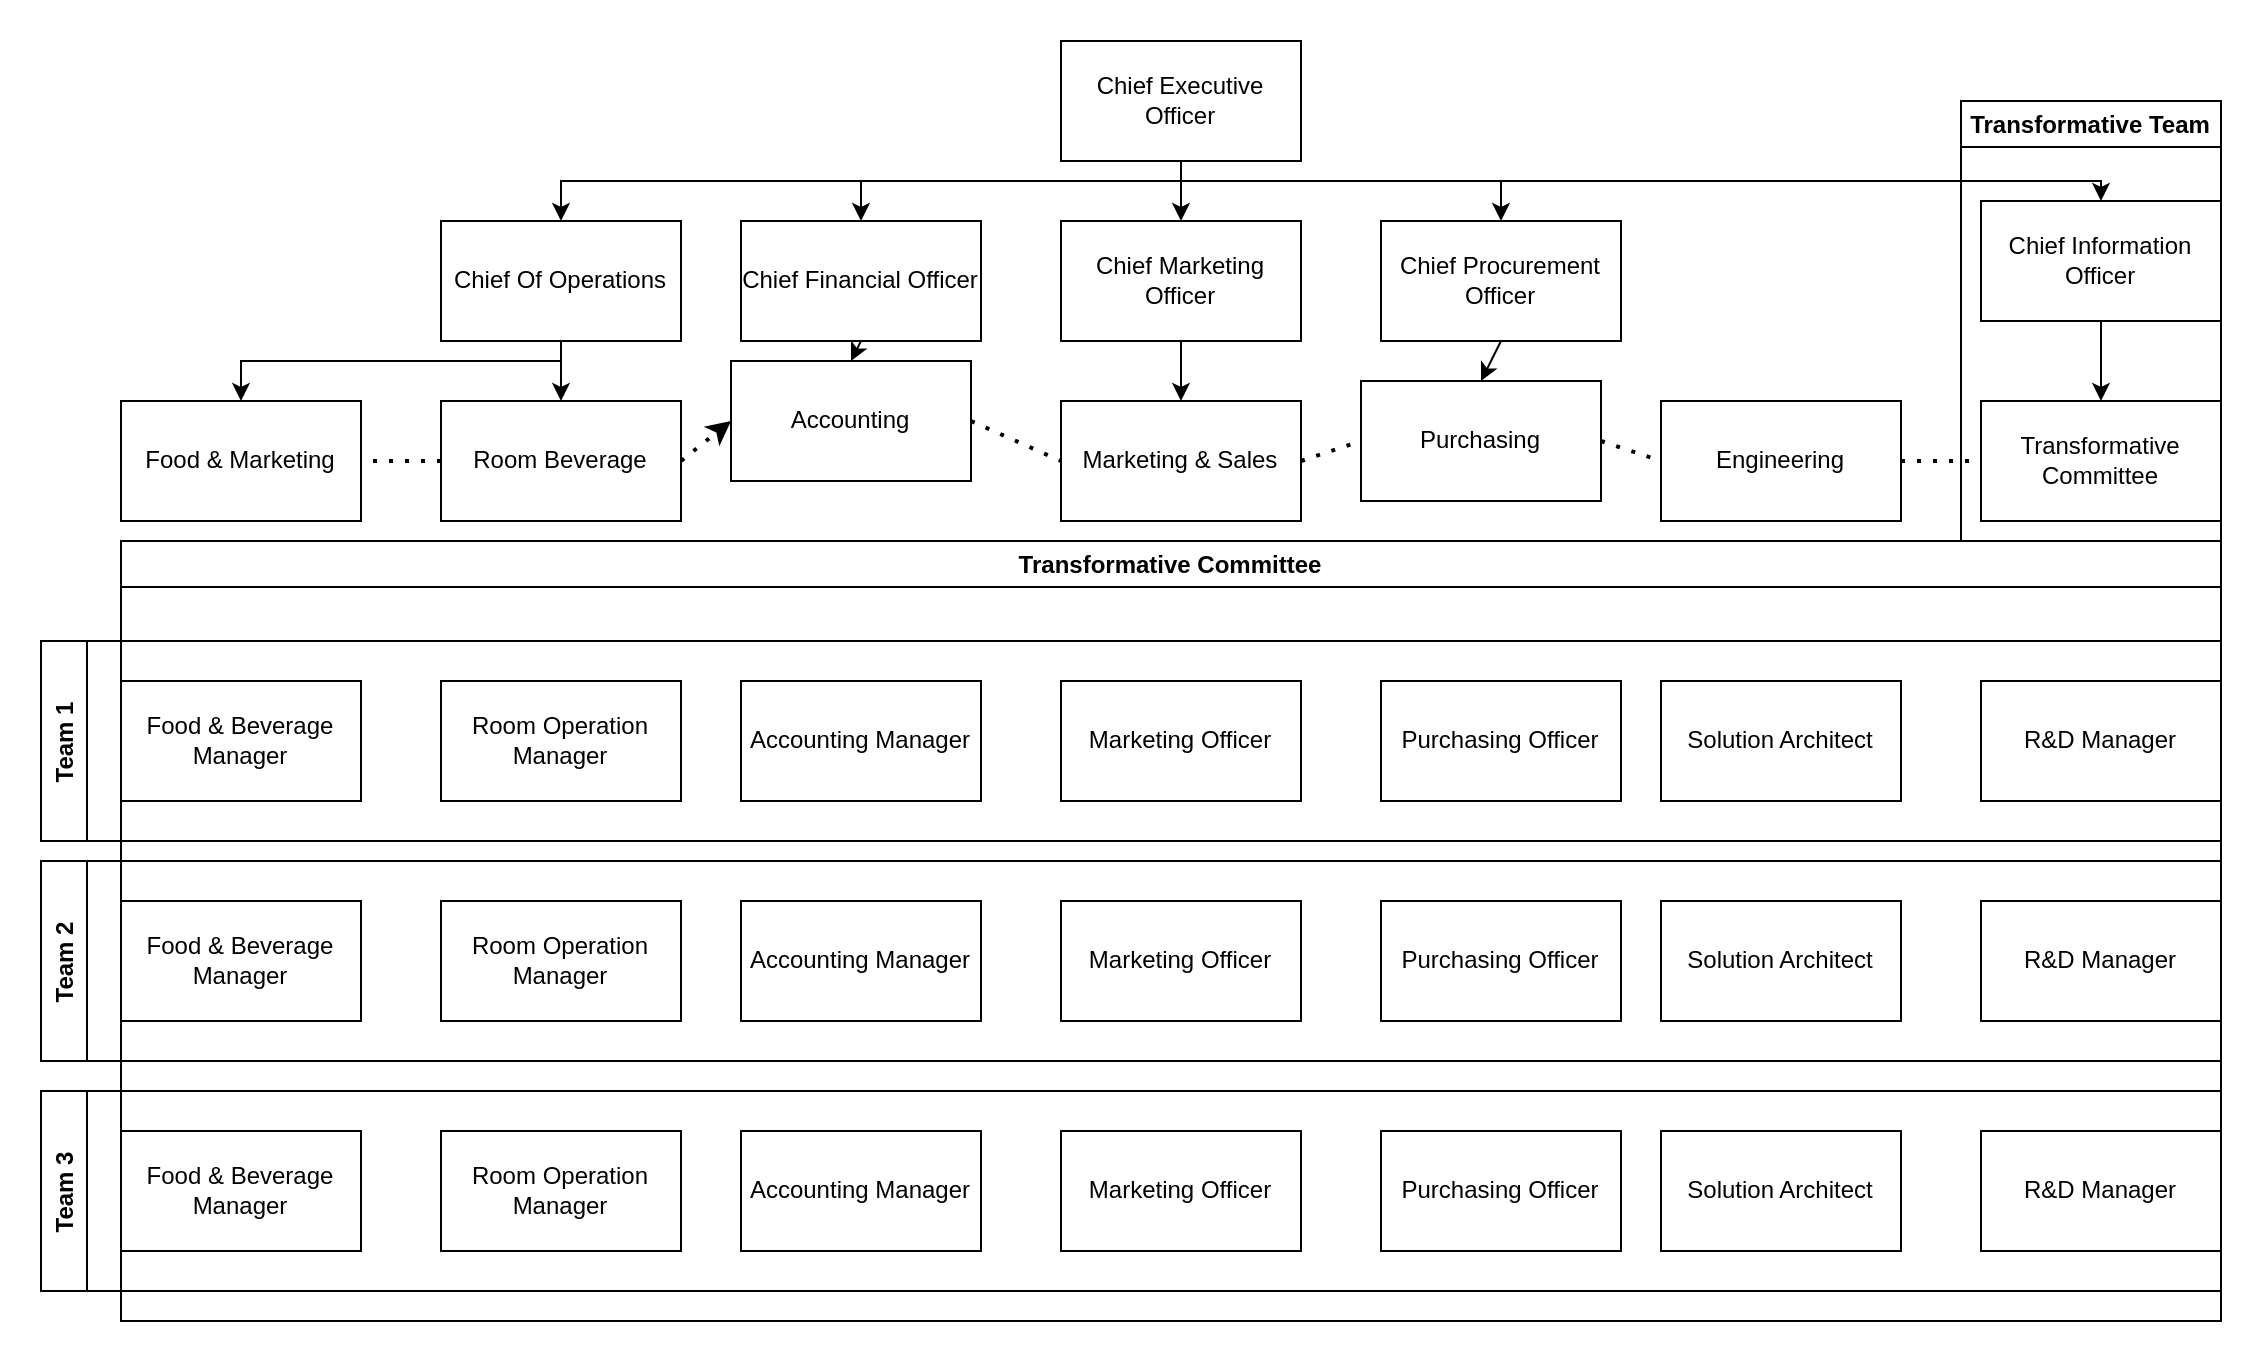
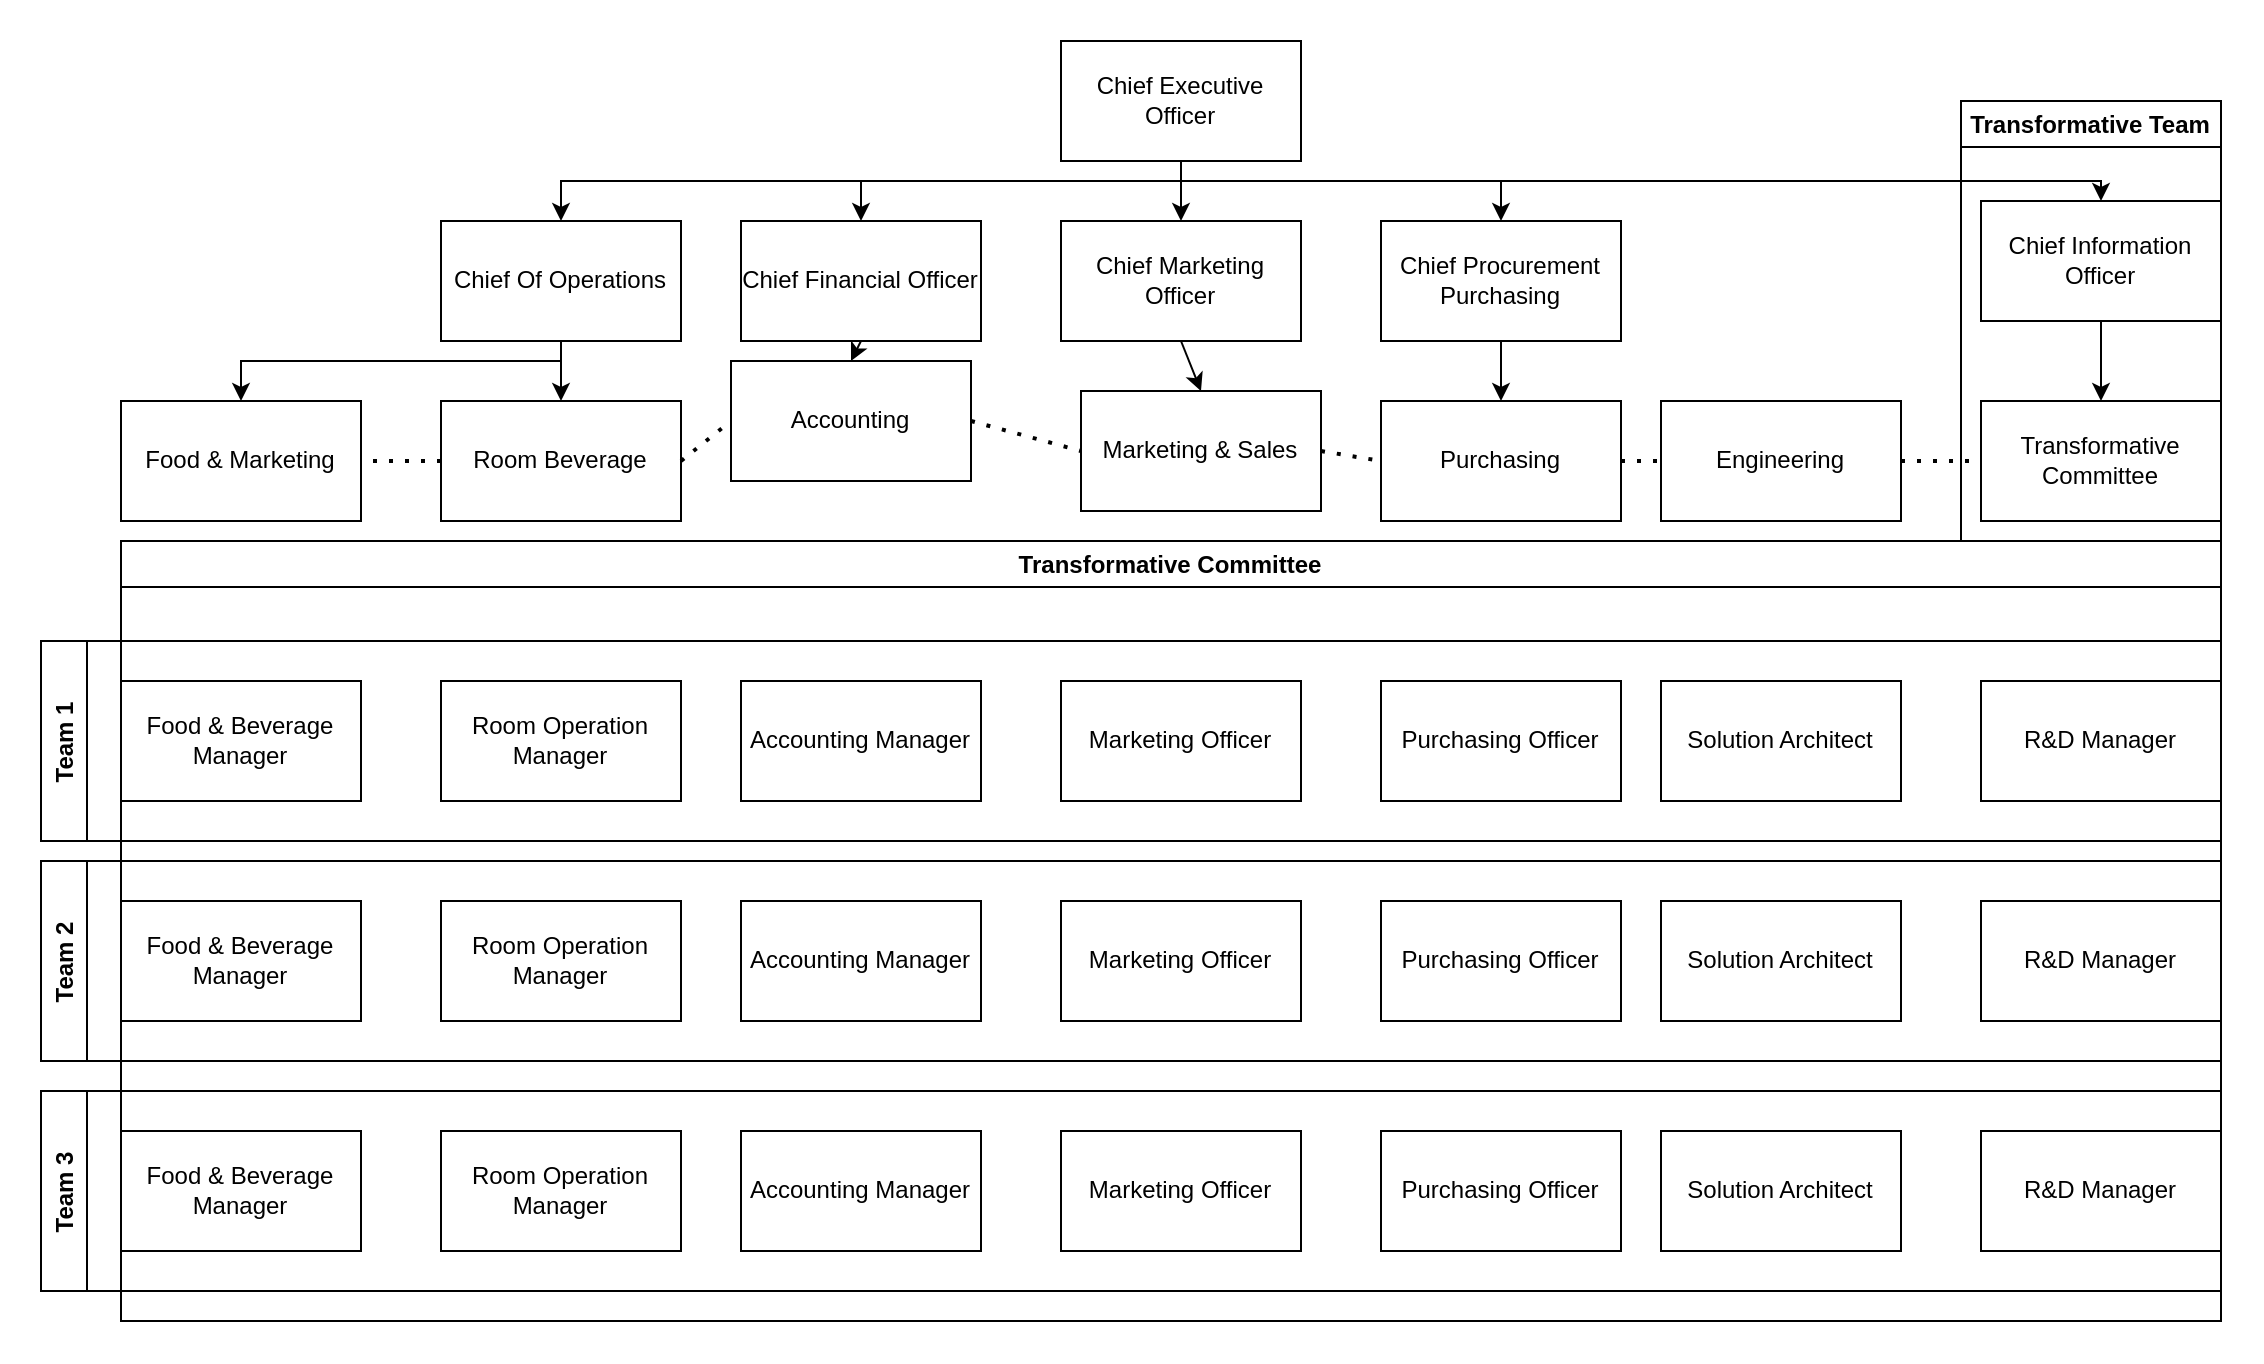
node "Chief Procurement Officer": label "Chief Procurement Officer" -> "Chief Procurement Purchasing"
edge "Room Beverage" -> "Accounting": arrowhead classic -> none
node "Purchasing": moved (1481, 441) -> (1501, 461)
node "Marketing & Sales": moved (1181, 461) -> (1201, 451)
